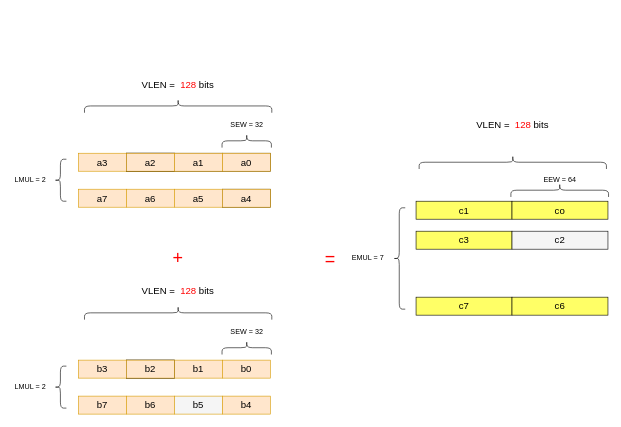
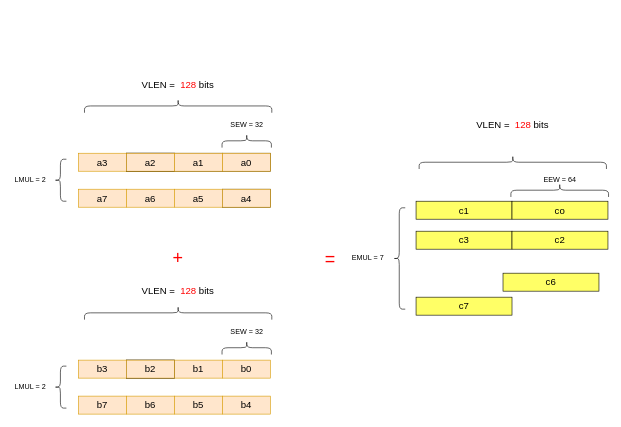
node "c2": fillcolor #f5f5f5 -> #ffff66
node "c6": moved (560, 306) -> (551, 282)
node "b5": fillcolor #f5f5f5 -> #ffe6cc
